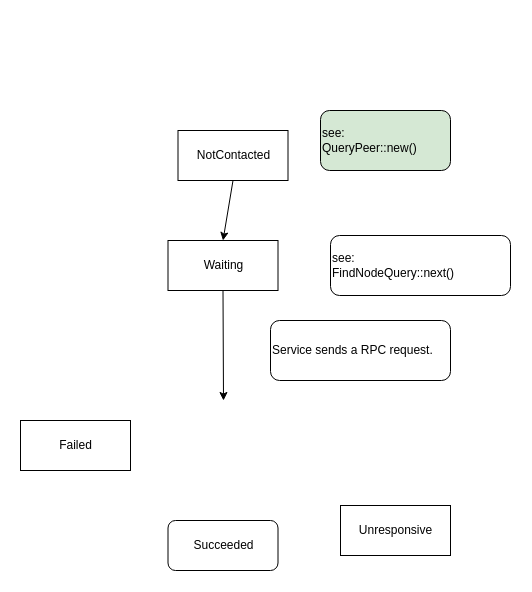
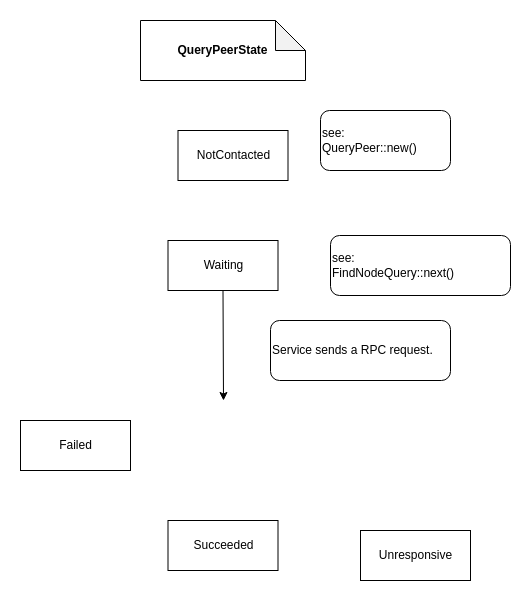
node "QueryPeerState": added
node "see: QueryPeer::new()": fillcolor #d5e8d4 -> #ffffff
edge "NotContacted" -> "Waiting": removed
node "Unresponsive": moved (396, 531) -> (416, 556)
node "Succeeded": shape rounded rectangle -> rectangle
